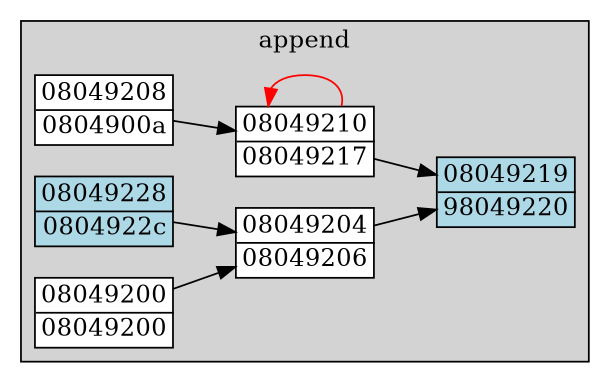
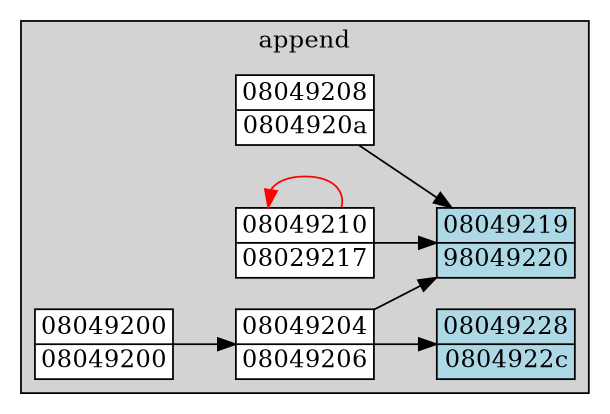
edge "08049208" -> "08049210": now "08049208" -> "08049219"
node "08049208": text "0804900a" -> "0804920a"
node "08049210": text "08049217" -> "08029217"
edge "08049228" -> "08049204": reversed
